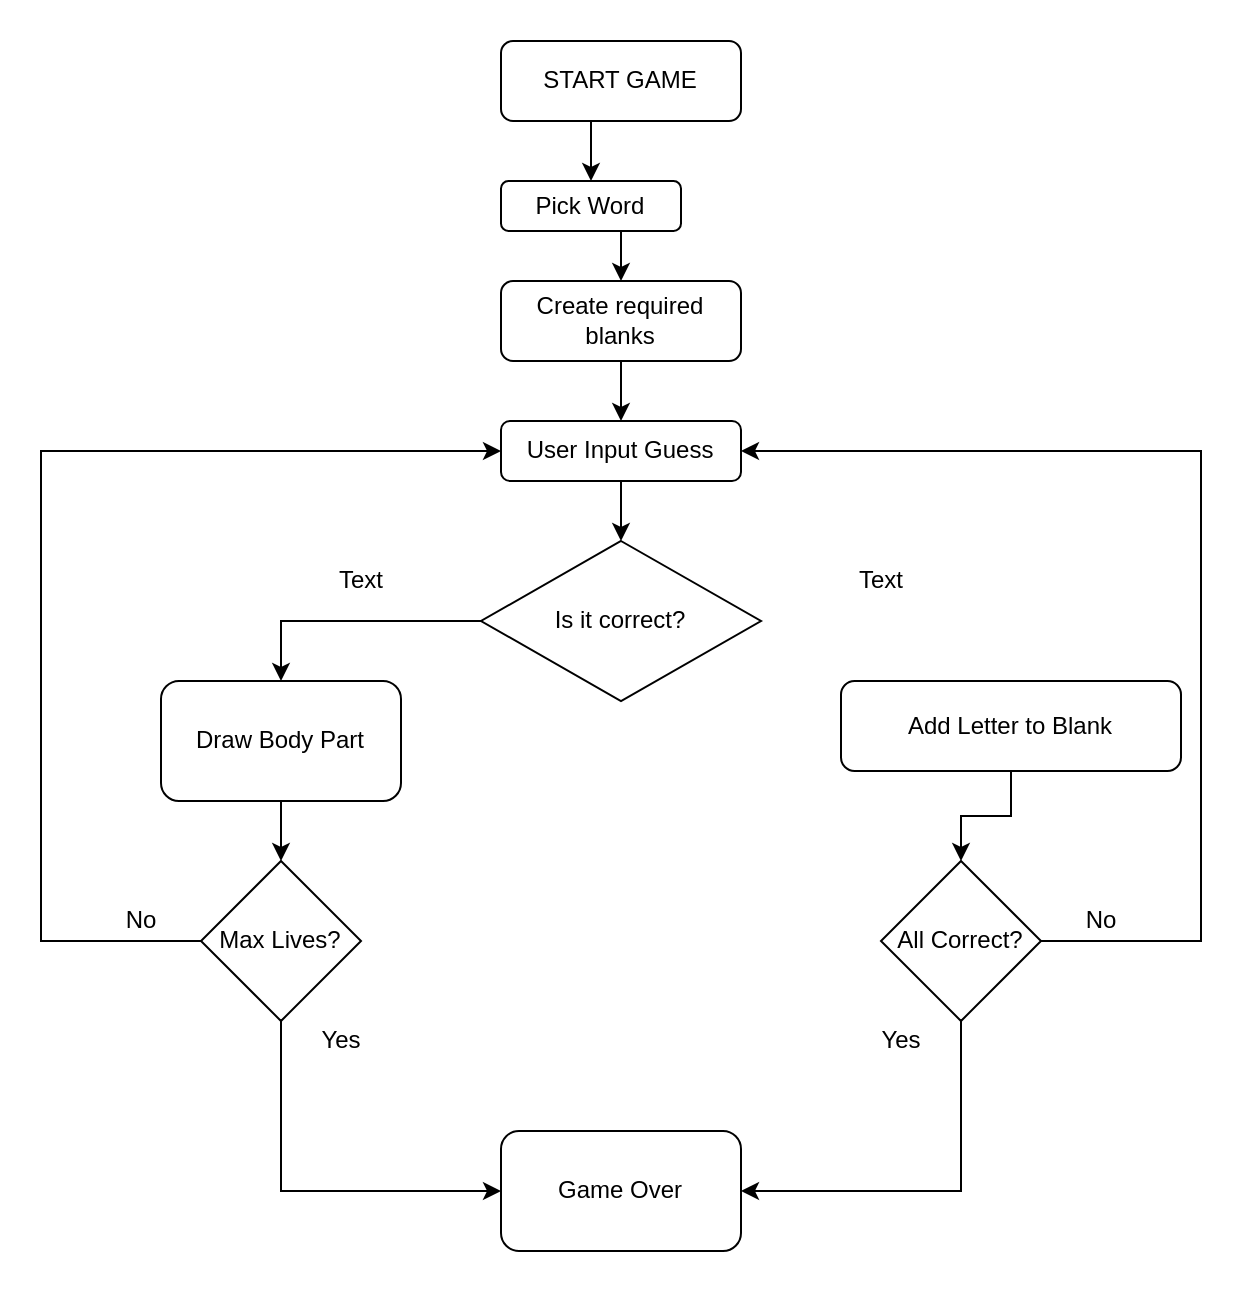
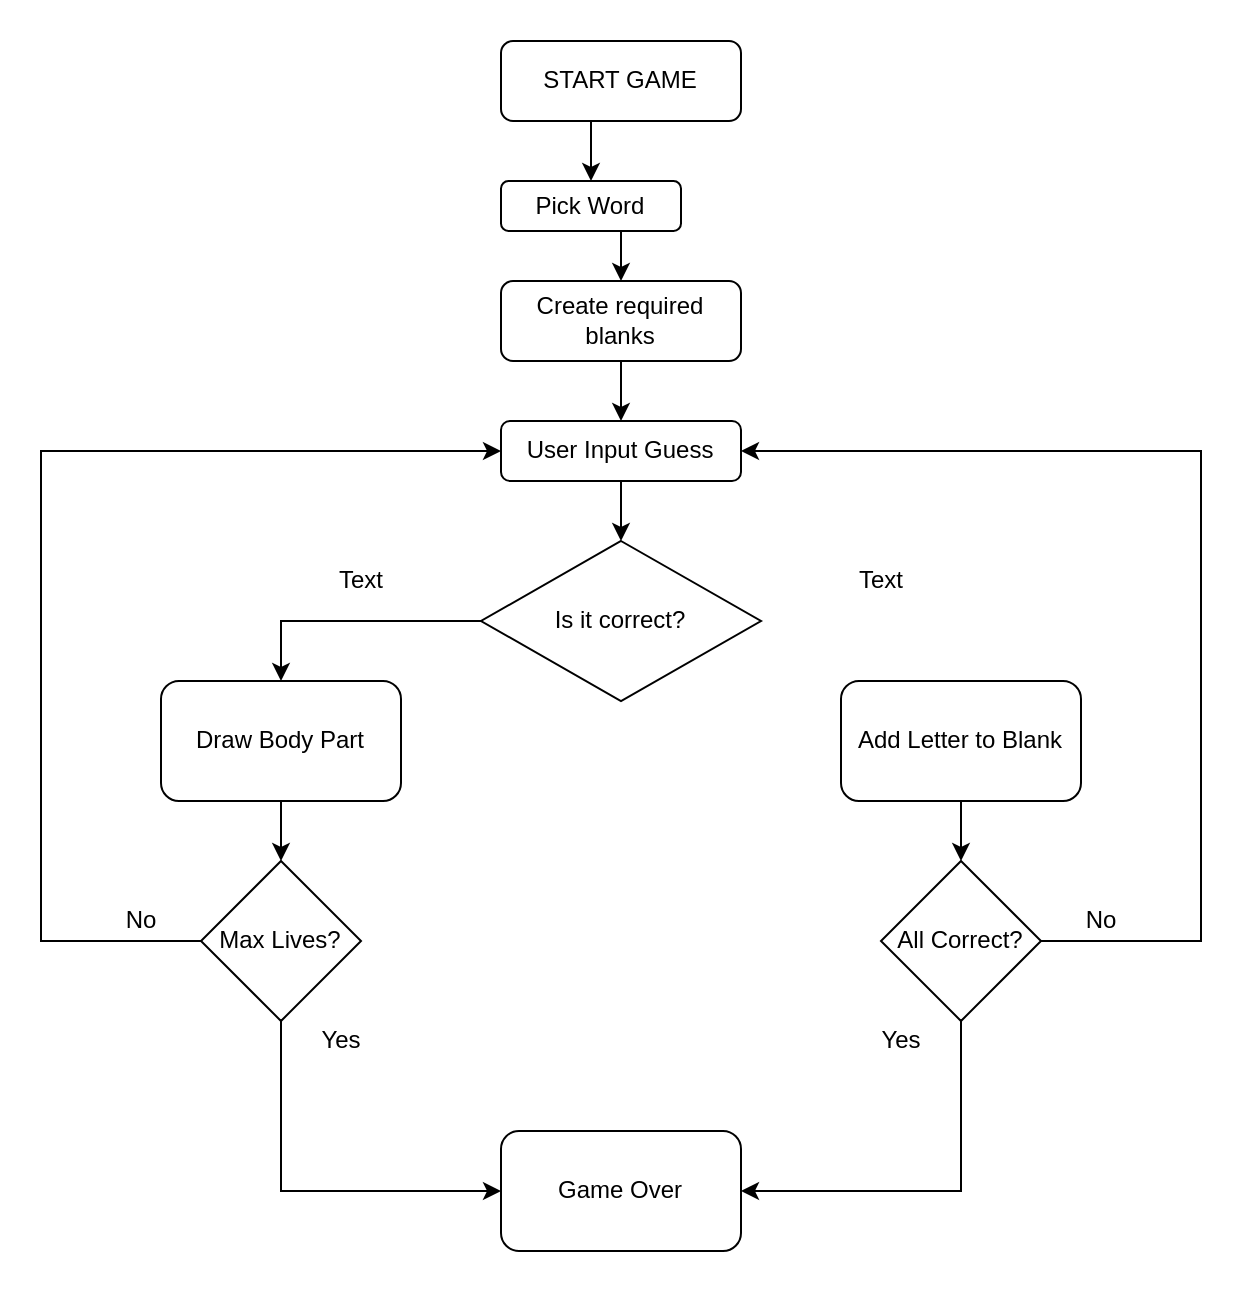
node "Add Letter to Blank": size 340x90 -> 240x120
